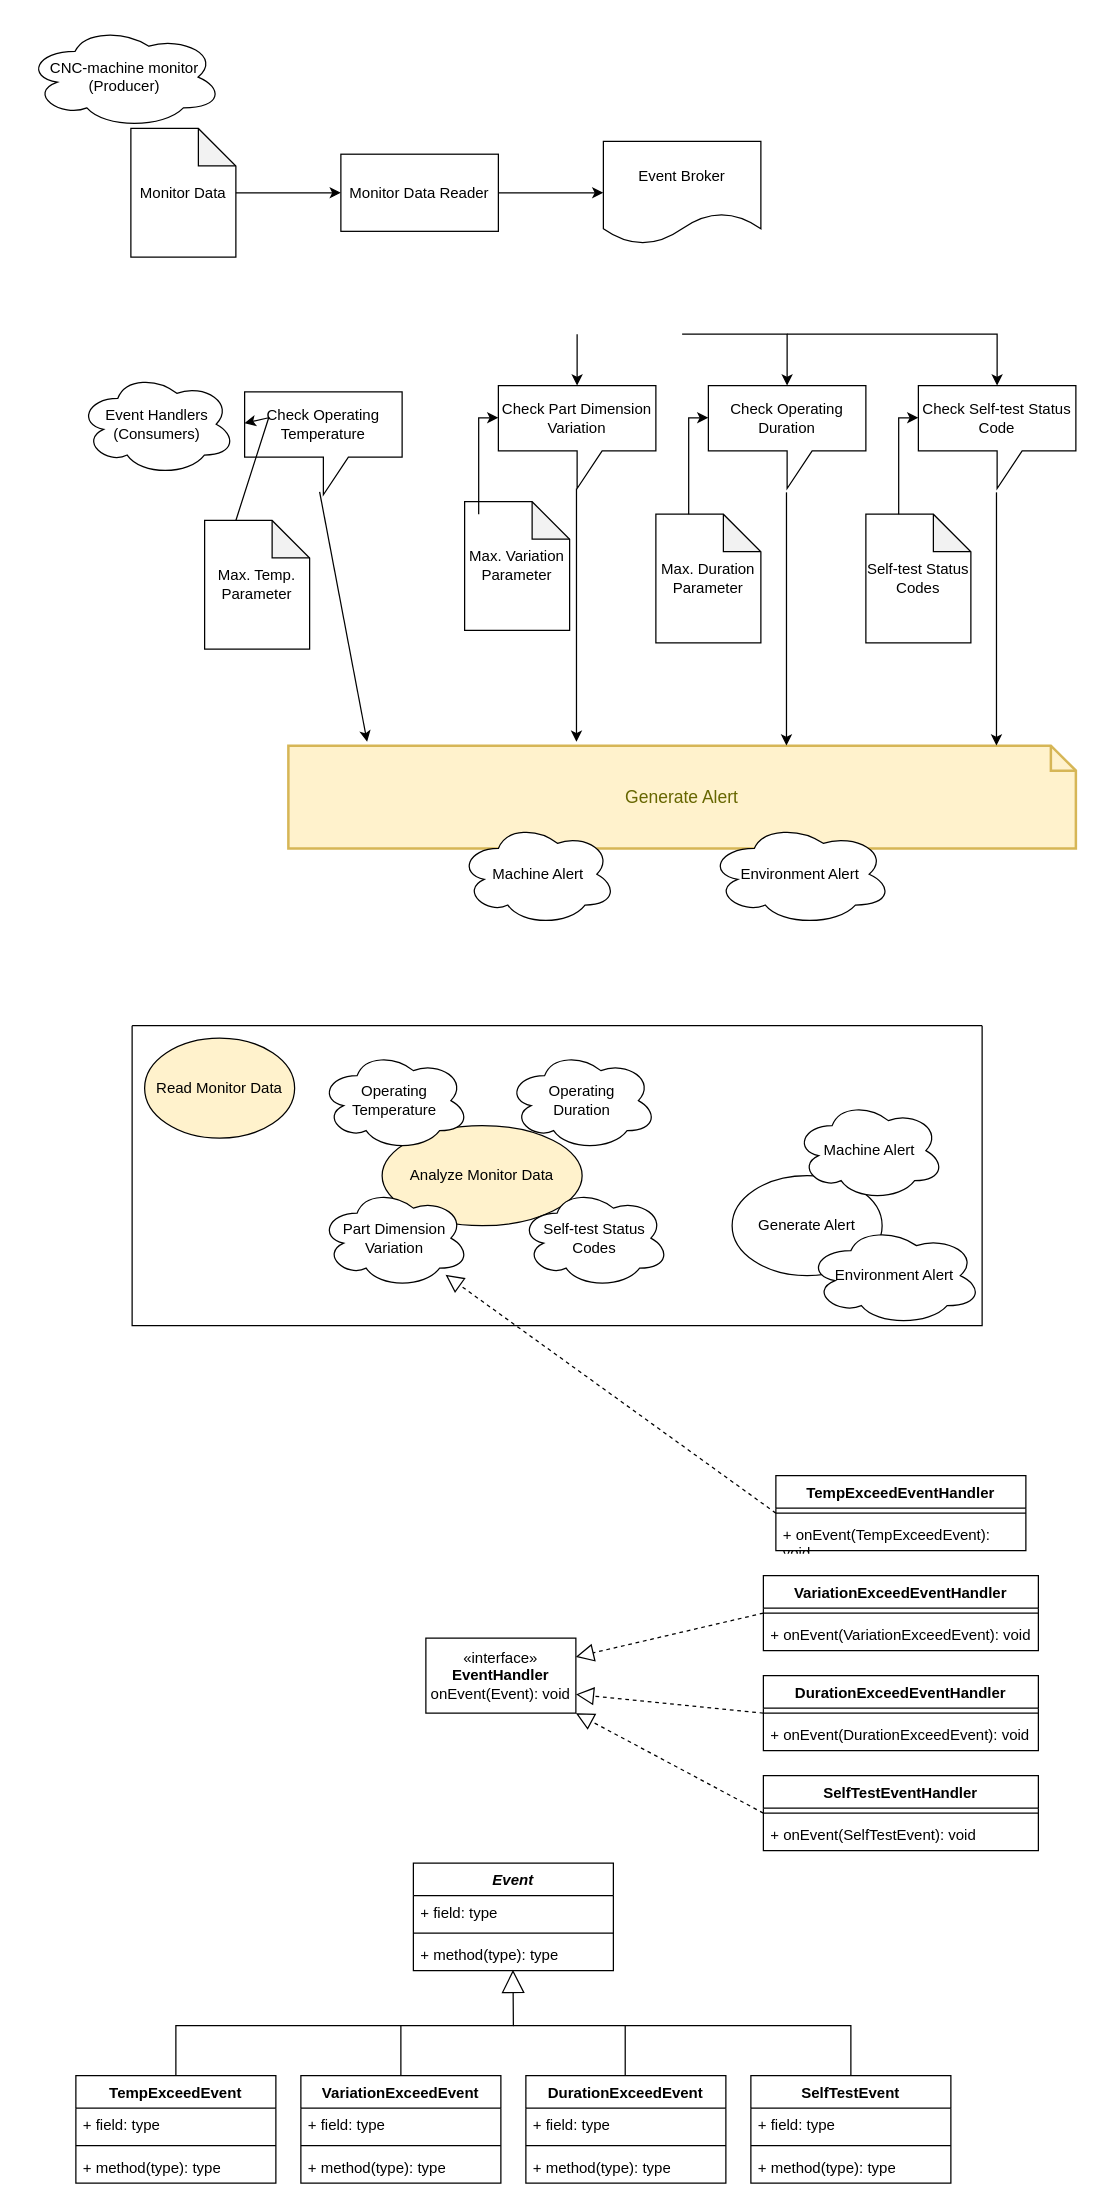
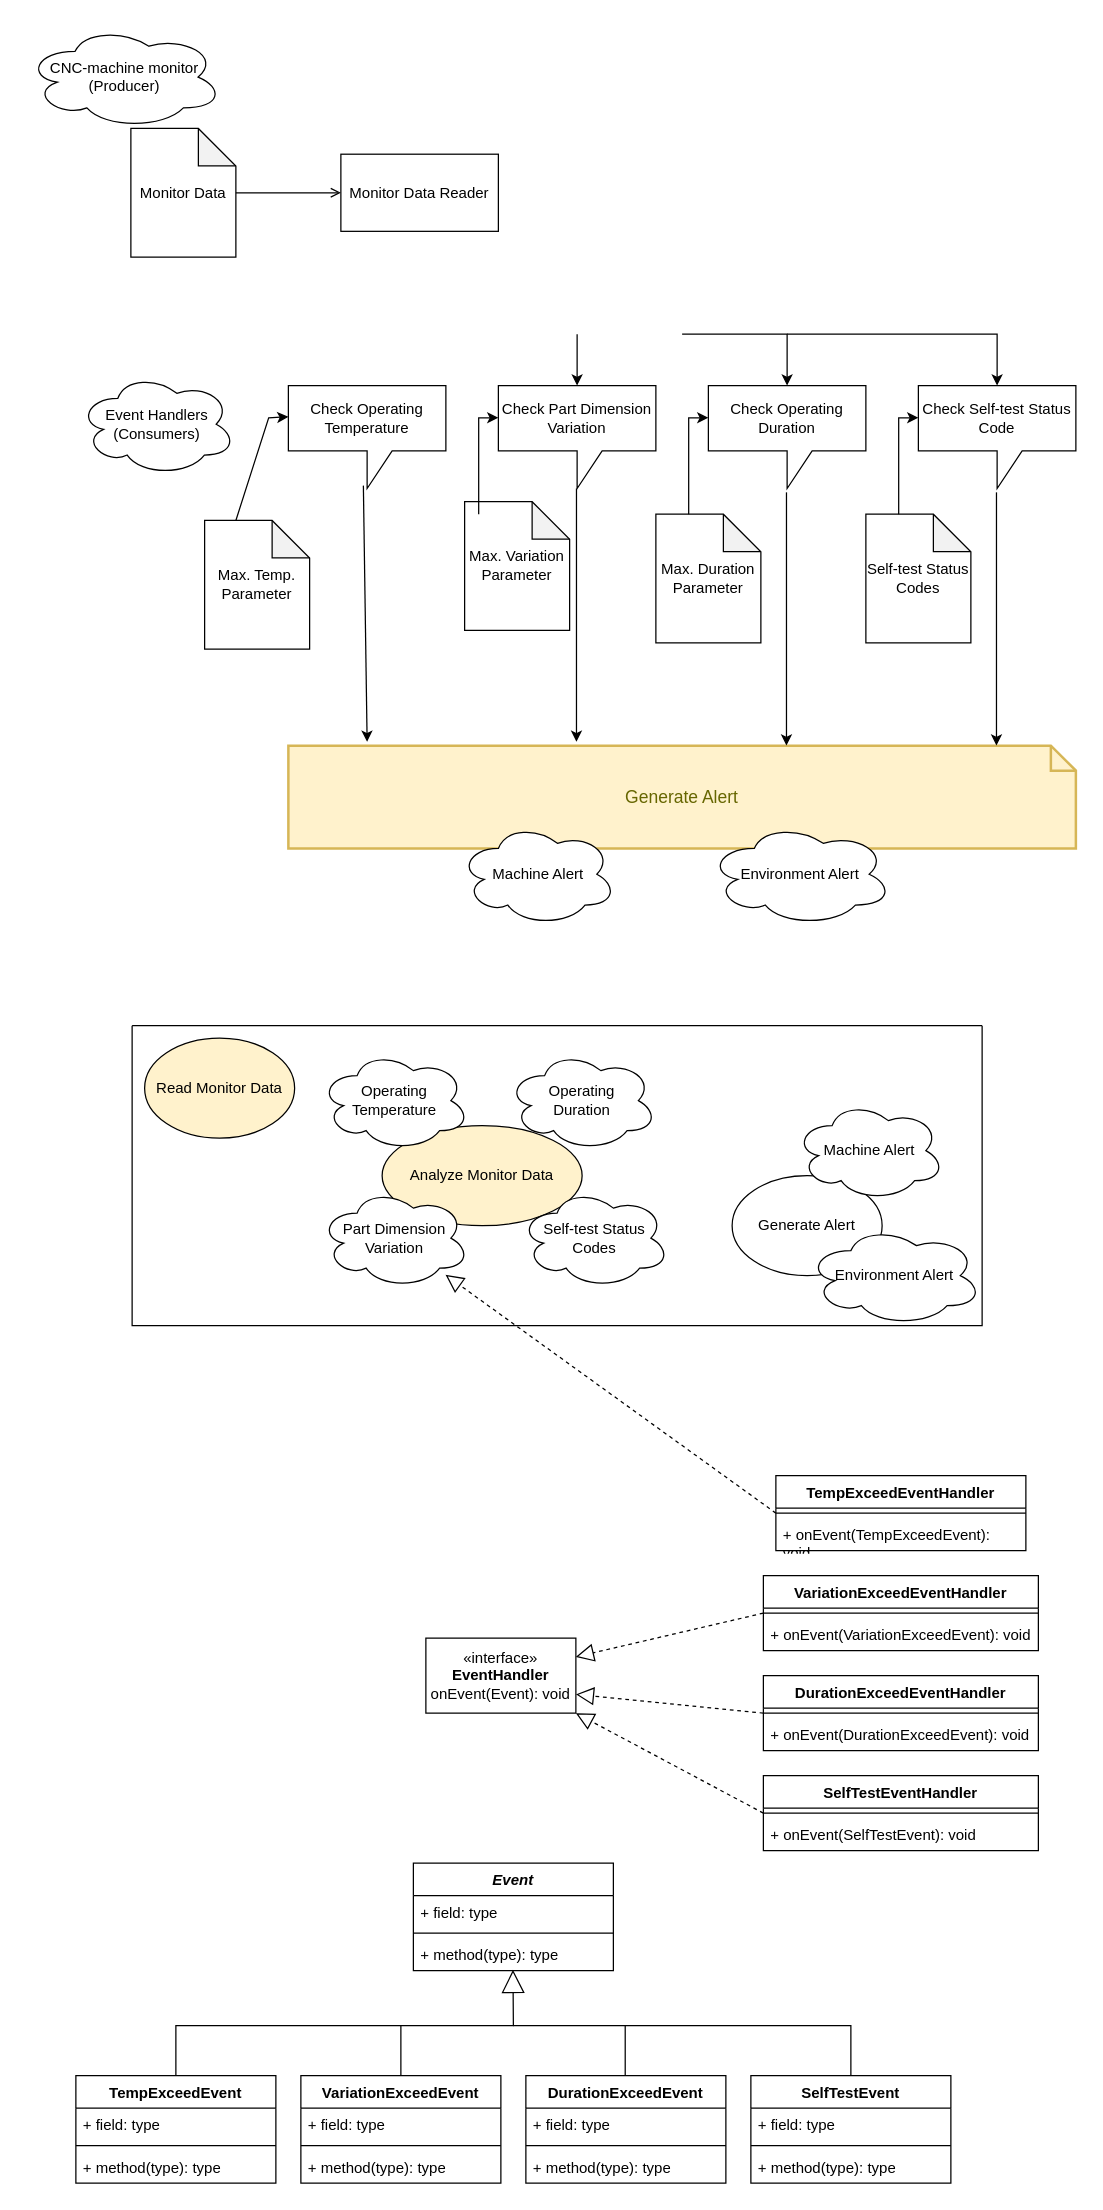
edge "Monitor Data" -> "Monitor Data Reader": arrowhead classic -> open
edge "Monitor Data Reader" -> "Event Broker": removed
node "Event Broker": removed
node "Check Operating Temperature": moved (323, 443) -> (367, 437)
